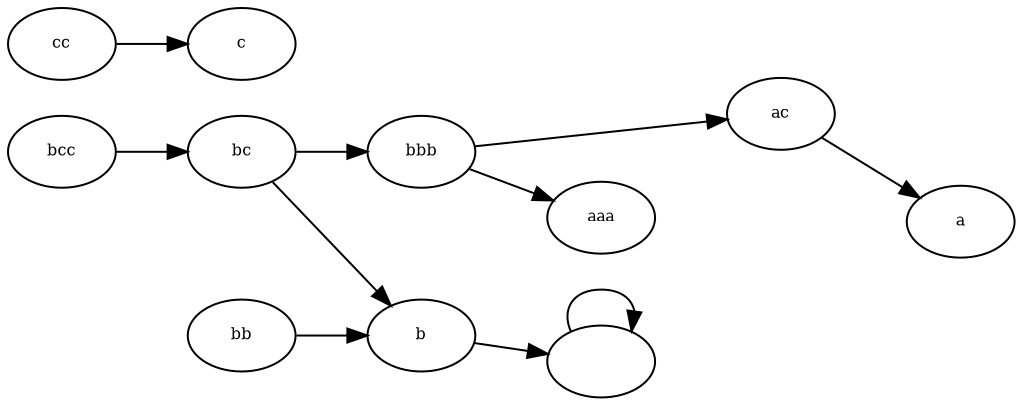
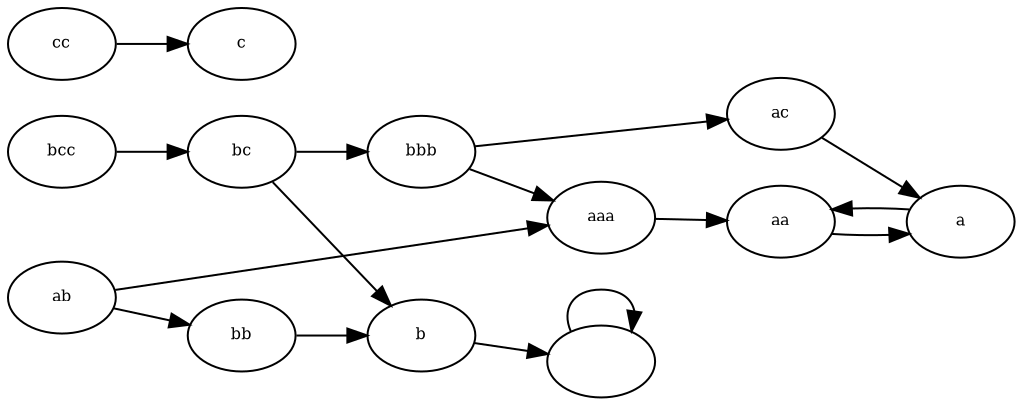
node "aa": added
node "ab": added
